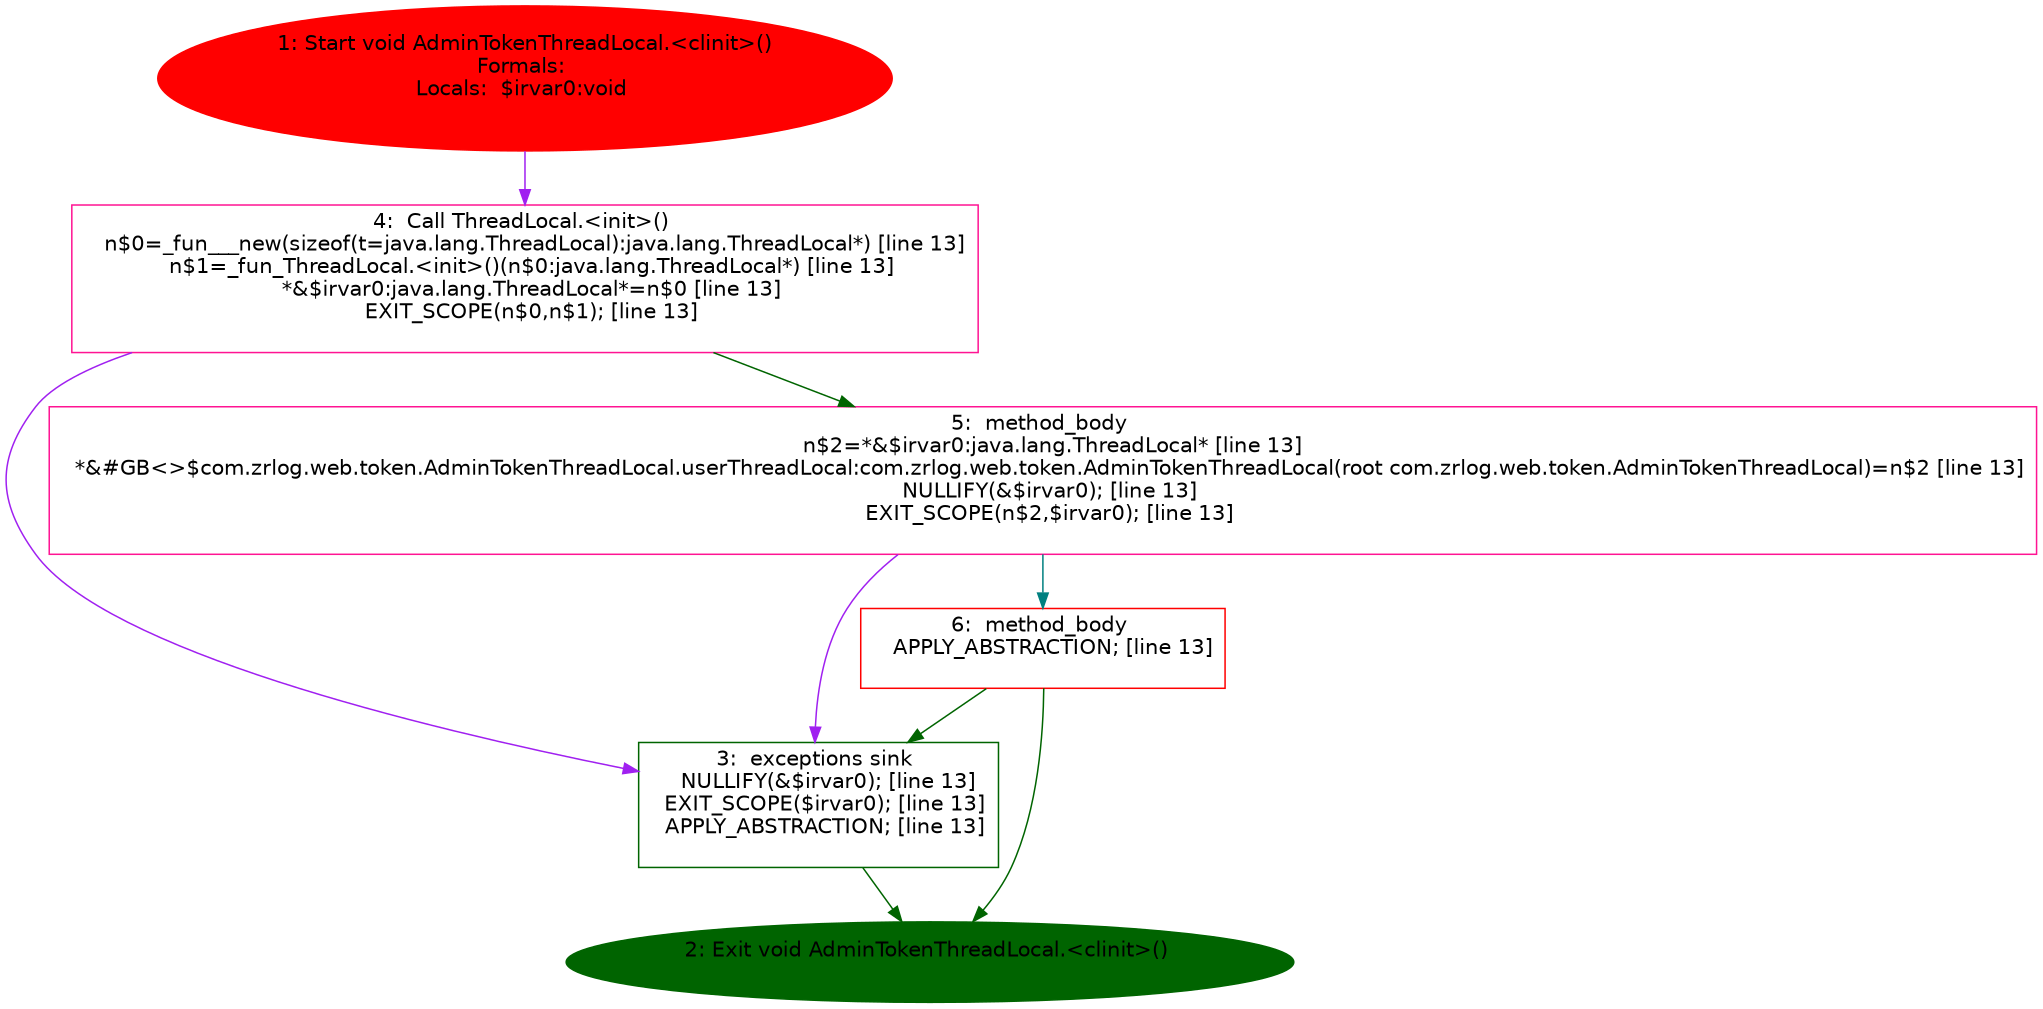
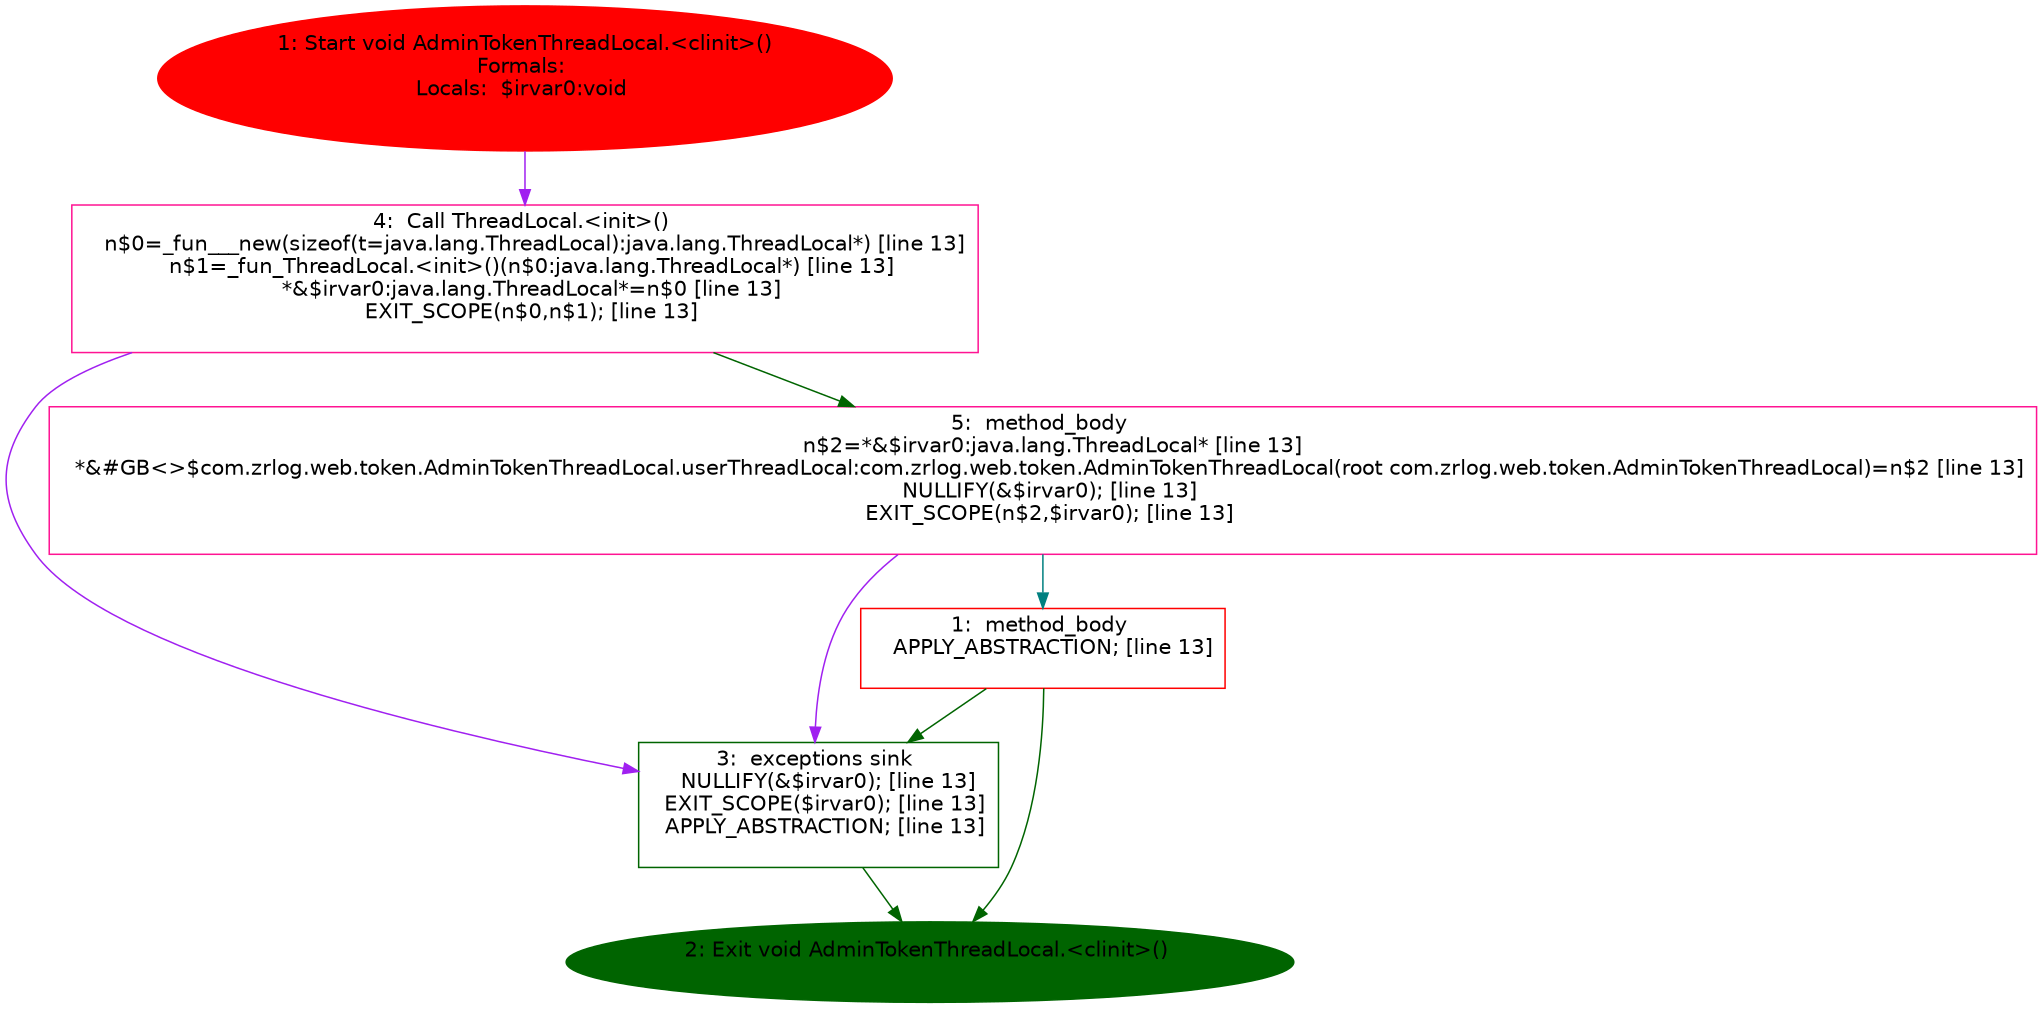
node "6:  method_body APPLY_ABSTRACTION; [line 13]": label "6:  method_body APPLY_ABSTRACTION; [line 13]" -> "1:  method_body APPLY_ABSTRACTION; [line 13]"
